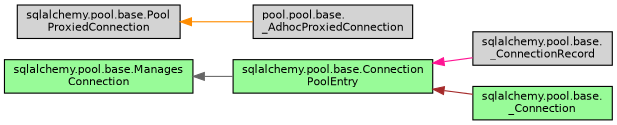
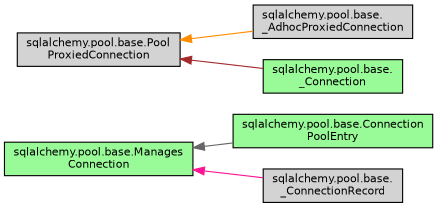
node "pool.pool.base. _AdhocProxiedConnection": label "pool.pool.base. _AdhocProxiedConnection" -> "sqlalchemy.pool.base. _AdhocProxiedConnection"
edge "sqlalchemy.pool.base. _ConnectionRecord" -> "sqlalchemy.pool.base.Connection PoolEntry": now "sqlalchemy.pool.base. _ConnectionRecord" -> "sqlalchemy.pool.base.Manages Connection"
edge "sqlalchemy.pool.base. _Connection" -> "sqlalchemy.pool.base.Connection PoolEntry": now "sqlalchemy.pool.base. _Connection" -> "sqlalchemy.pool.base.Pool ProxiedConnection"
